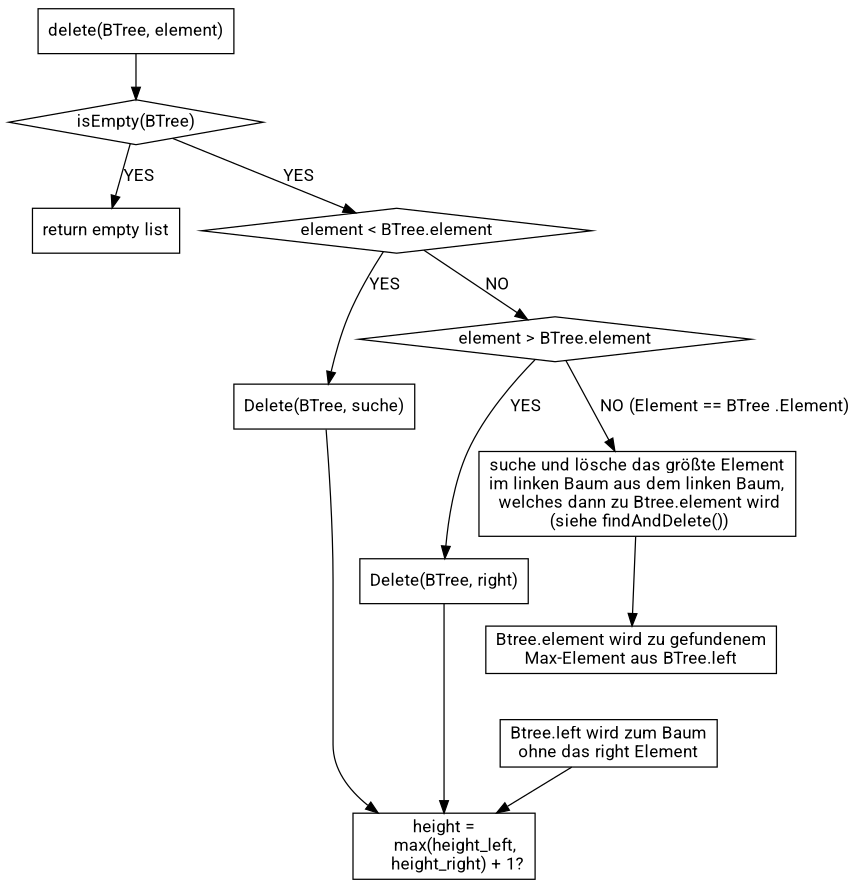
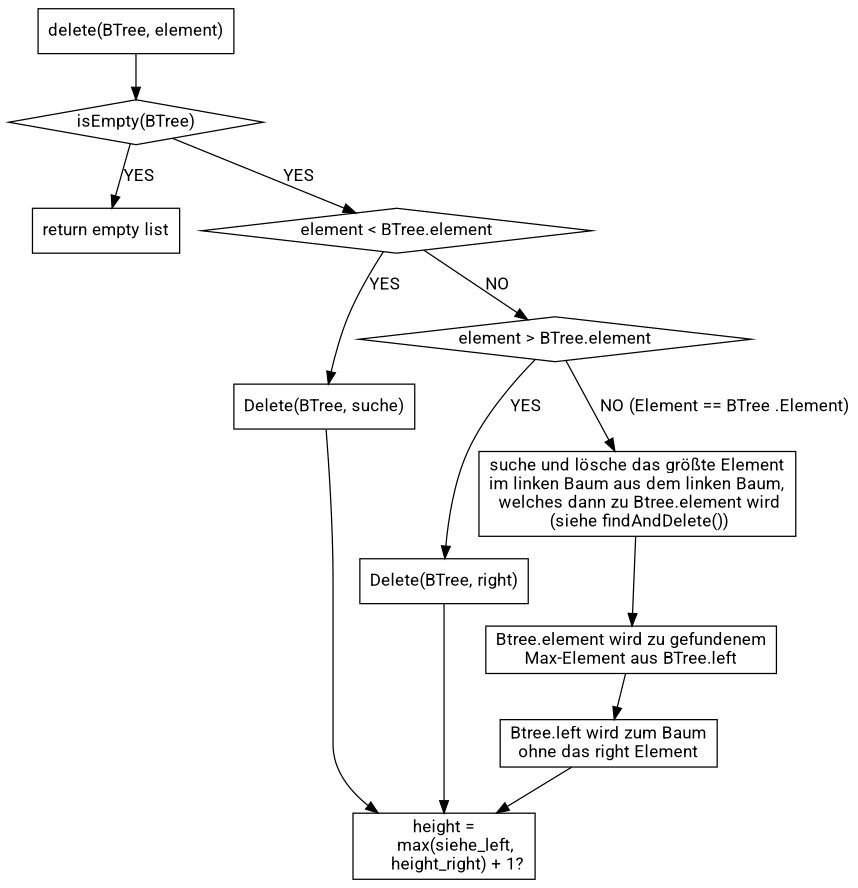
edge "Btree.element wird zu gefundenem Max-Element aus BTree.left" -> "Btree.left wird zum Baum ohne das right Element": added
node "height = max(height_left, height_right) + 1?": label "height = max(height_left, height_right) + 1?" -> "height = max(siehe_left, height_right) + 1?"
